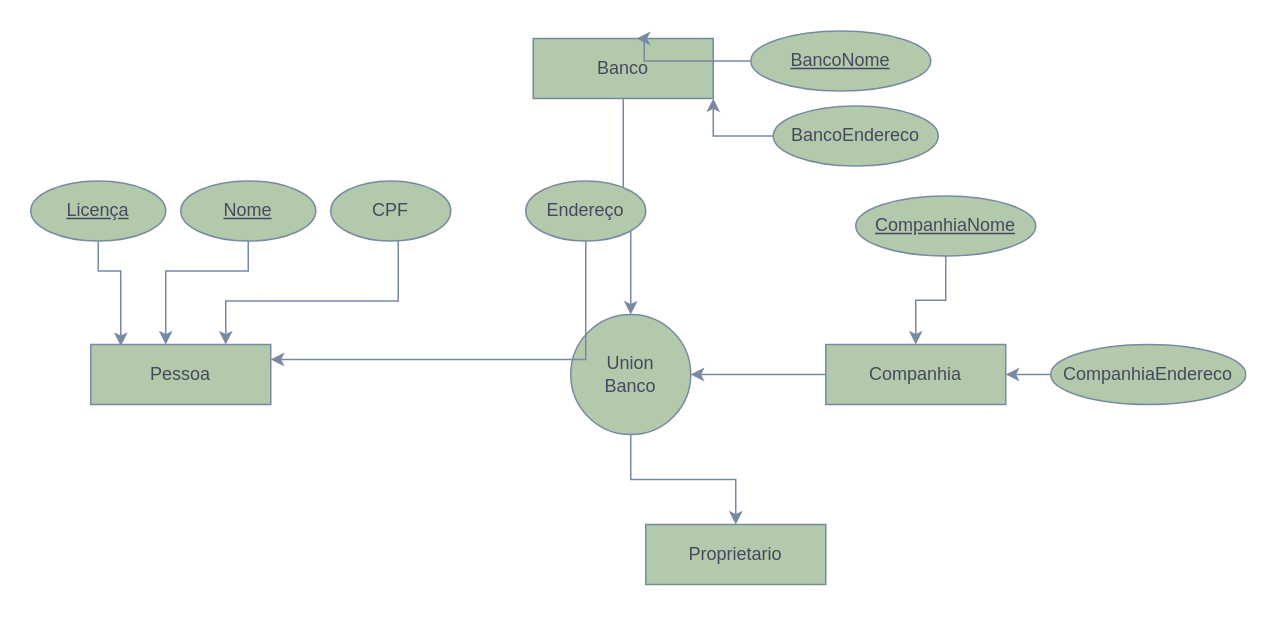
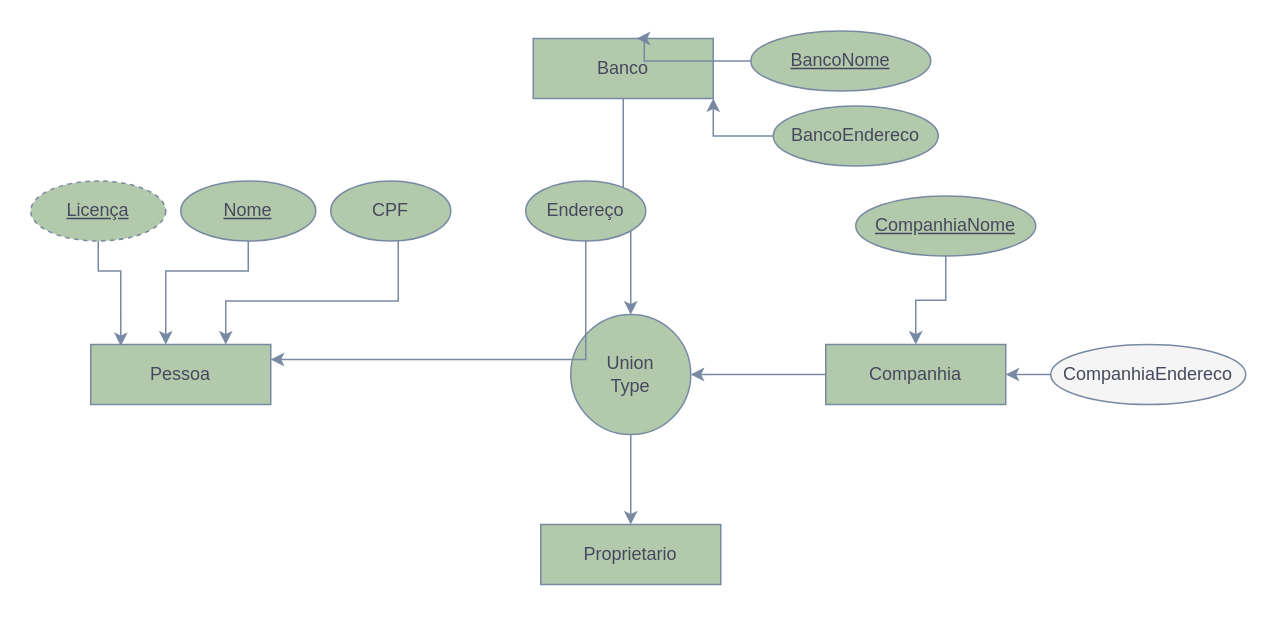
node "Licença": style solid -> dashed
node "Union Banco": label "Union Banco" -> "Union Type"
node "CompanhiaEndereco": fillcolor #b2c9ab -> #f5f5f5
node "Proprietario": moved (736, 554) -> (631, 554)
